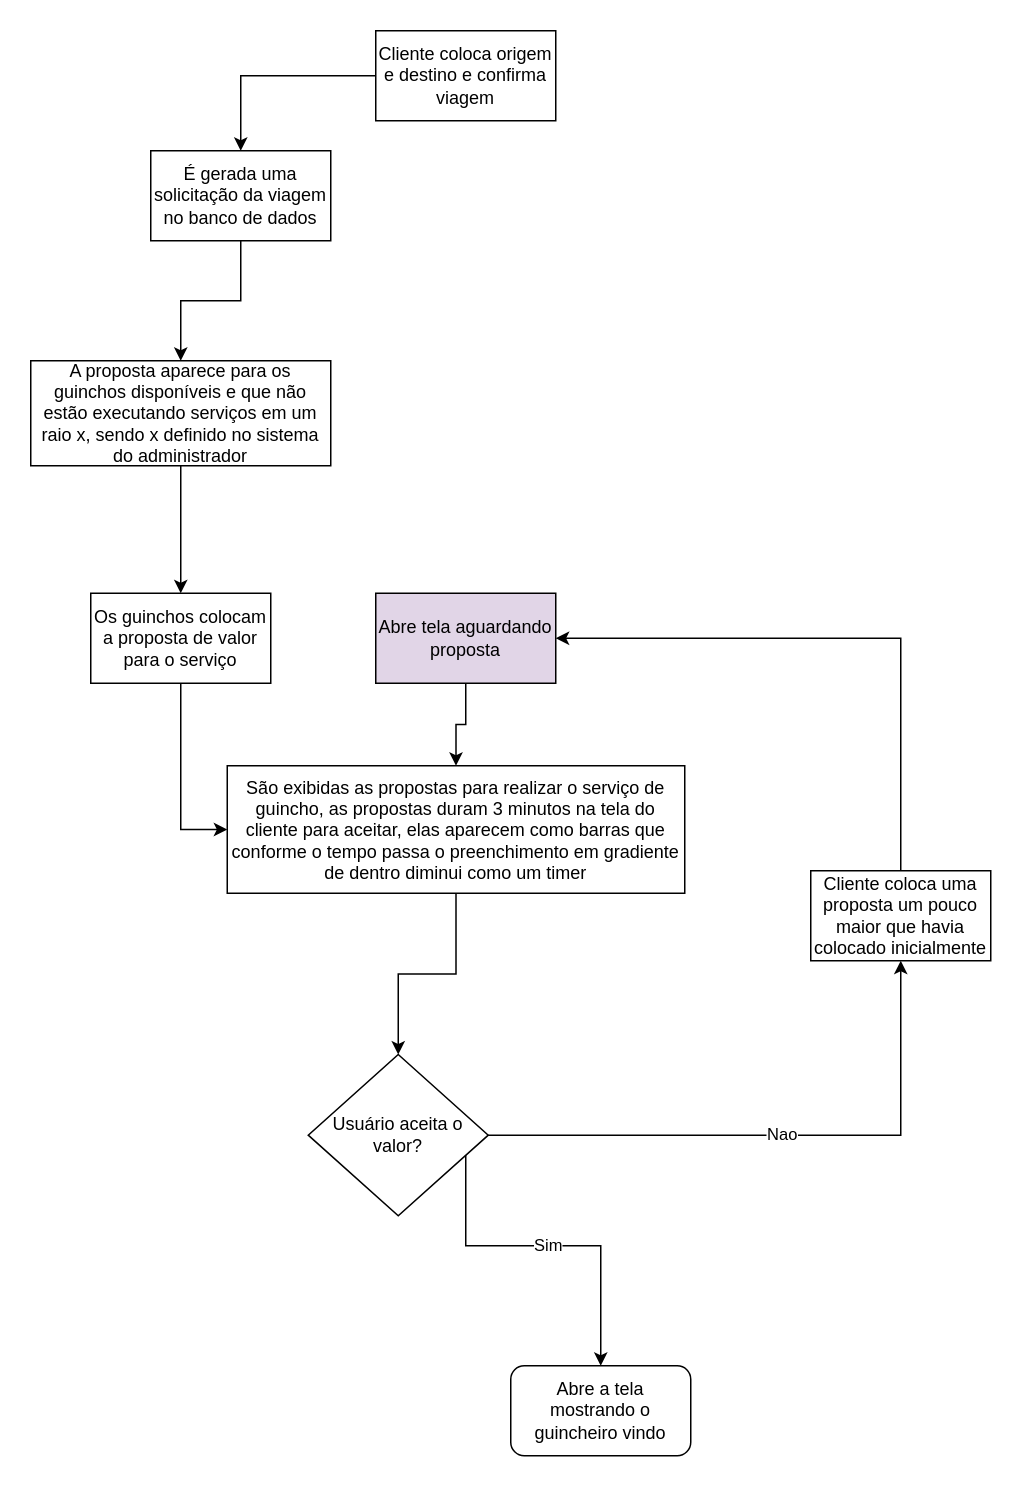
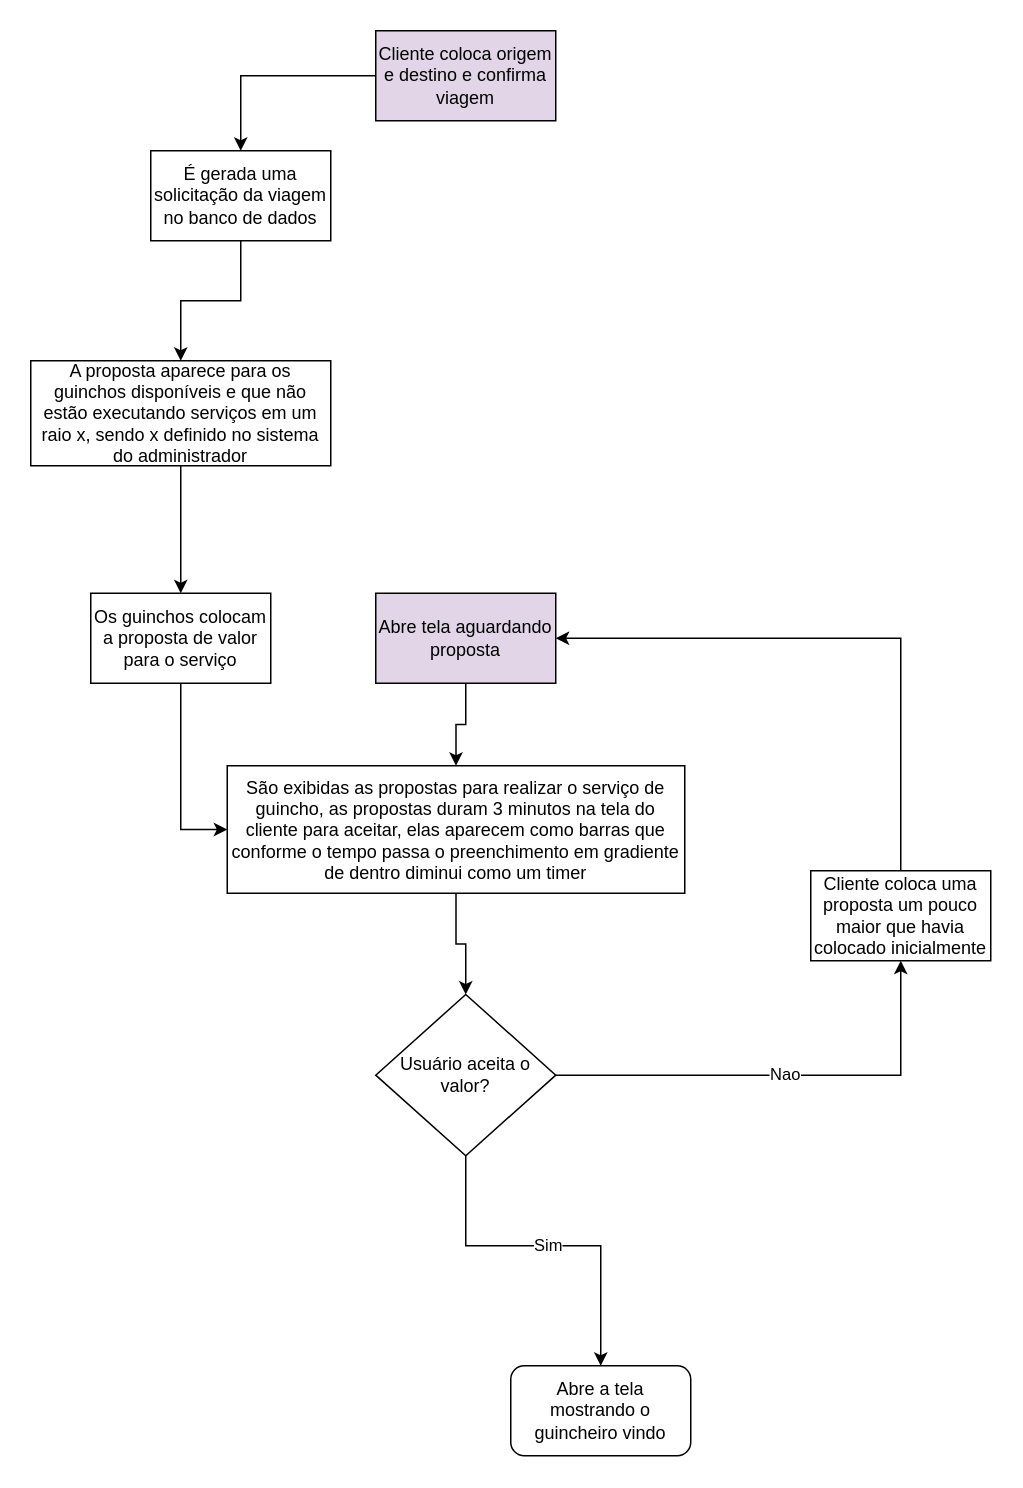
node "Cliente coloca origem e destino e confirma viagem": fillcolor #ffffff -> #e1d5e7
node "Usuário aceita o valor?": moved (398, 1135) -> (466, 1075)
